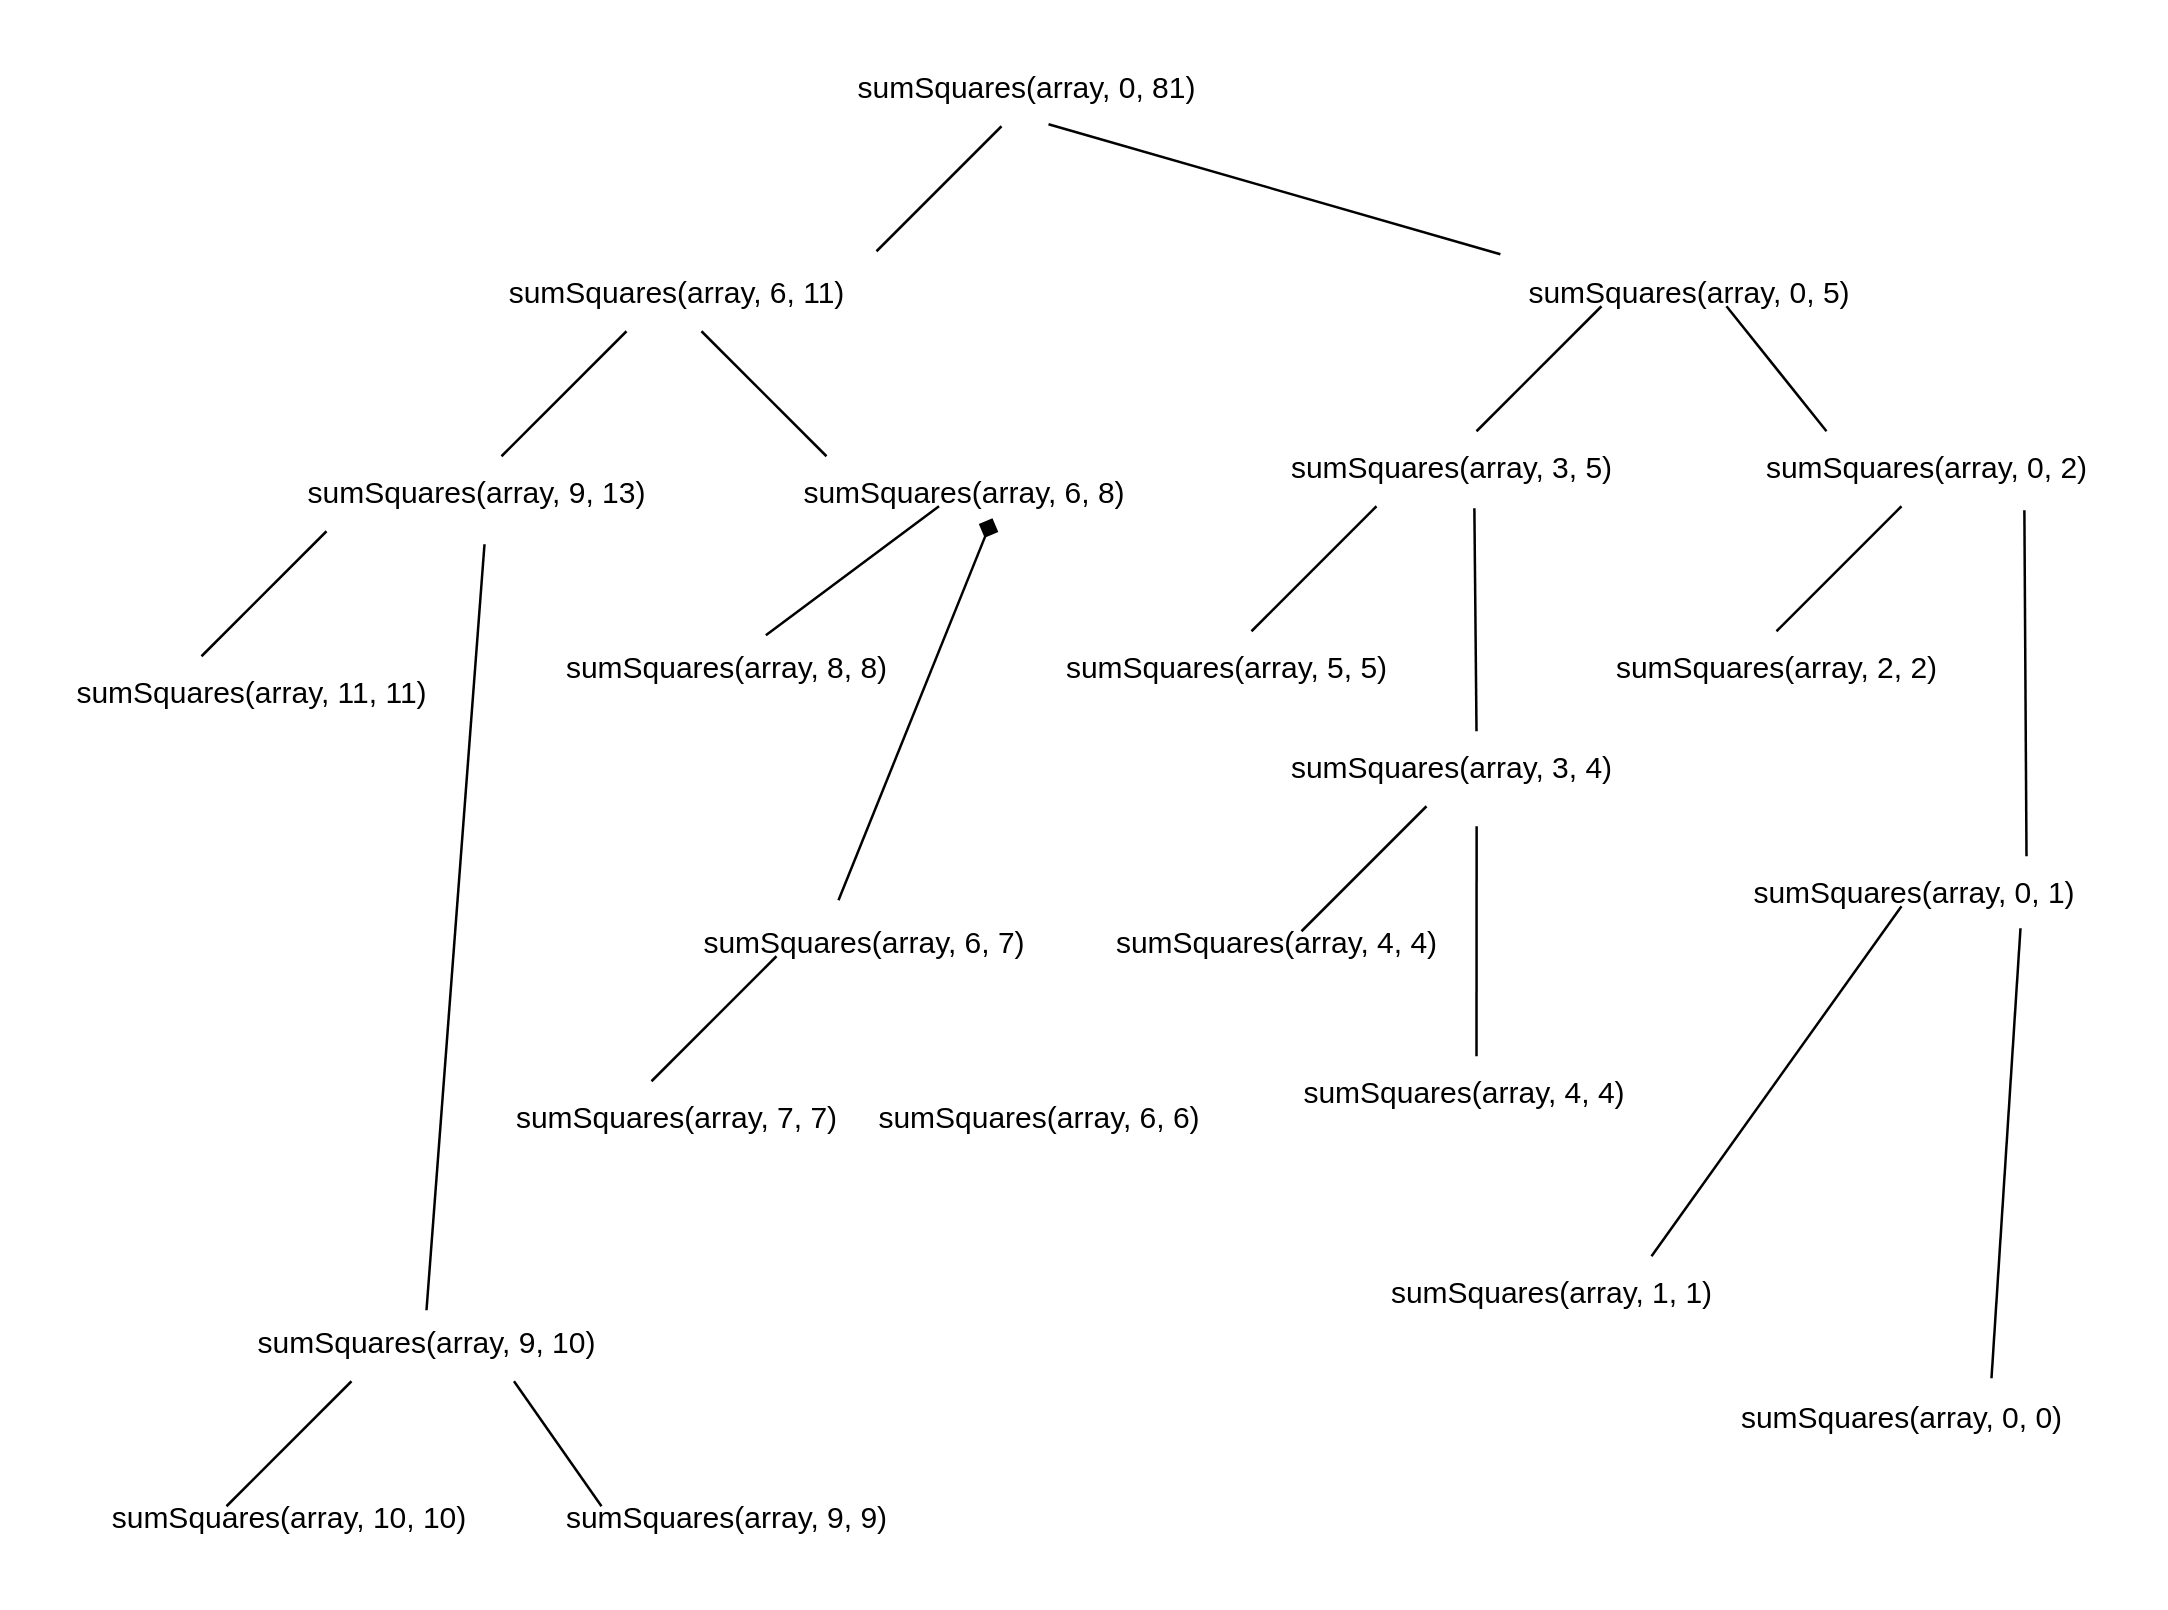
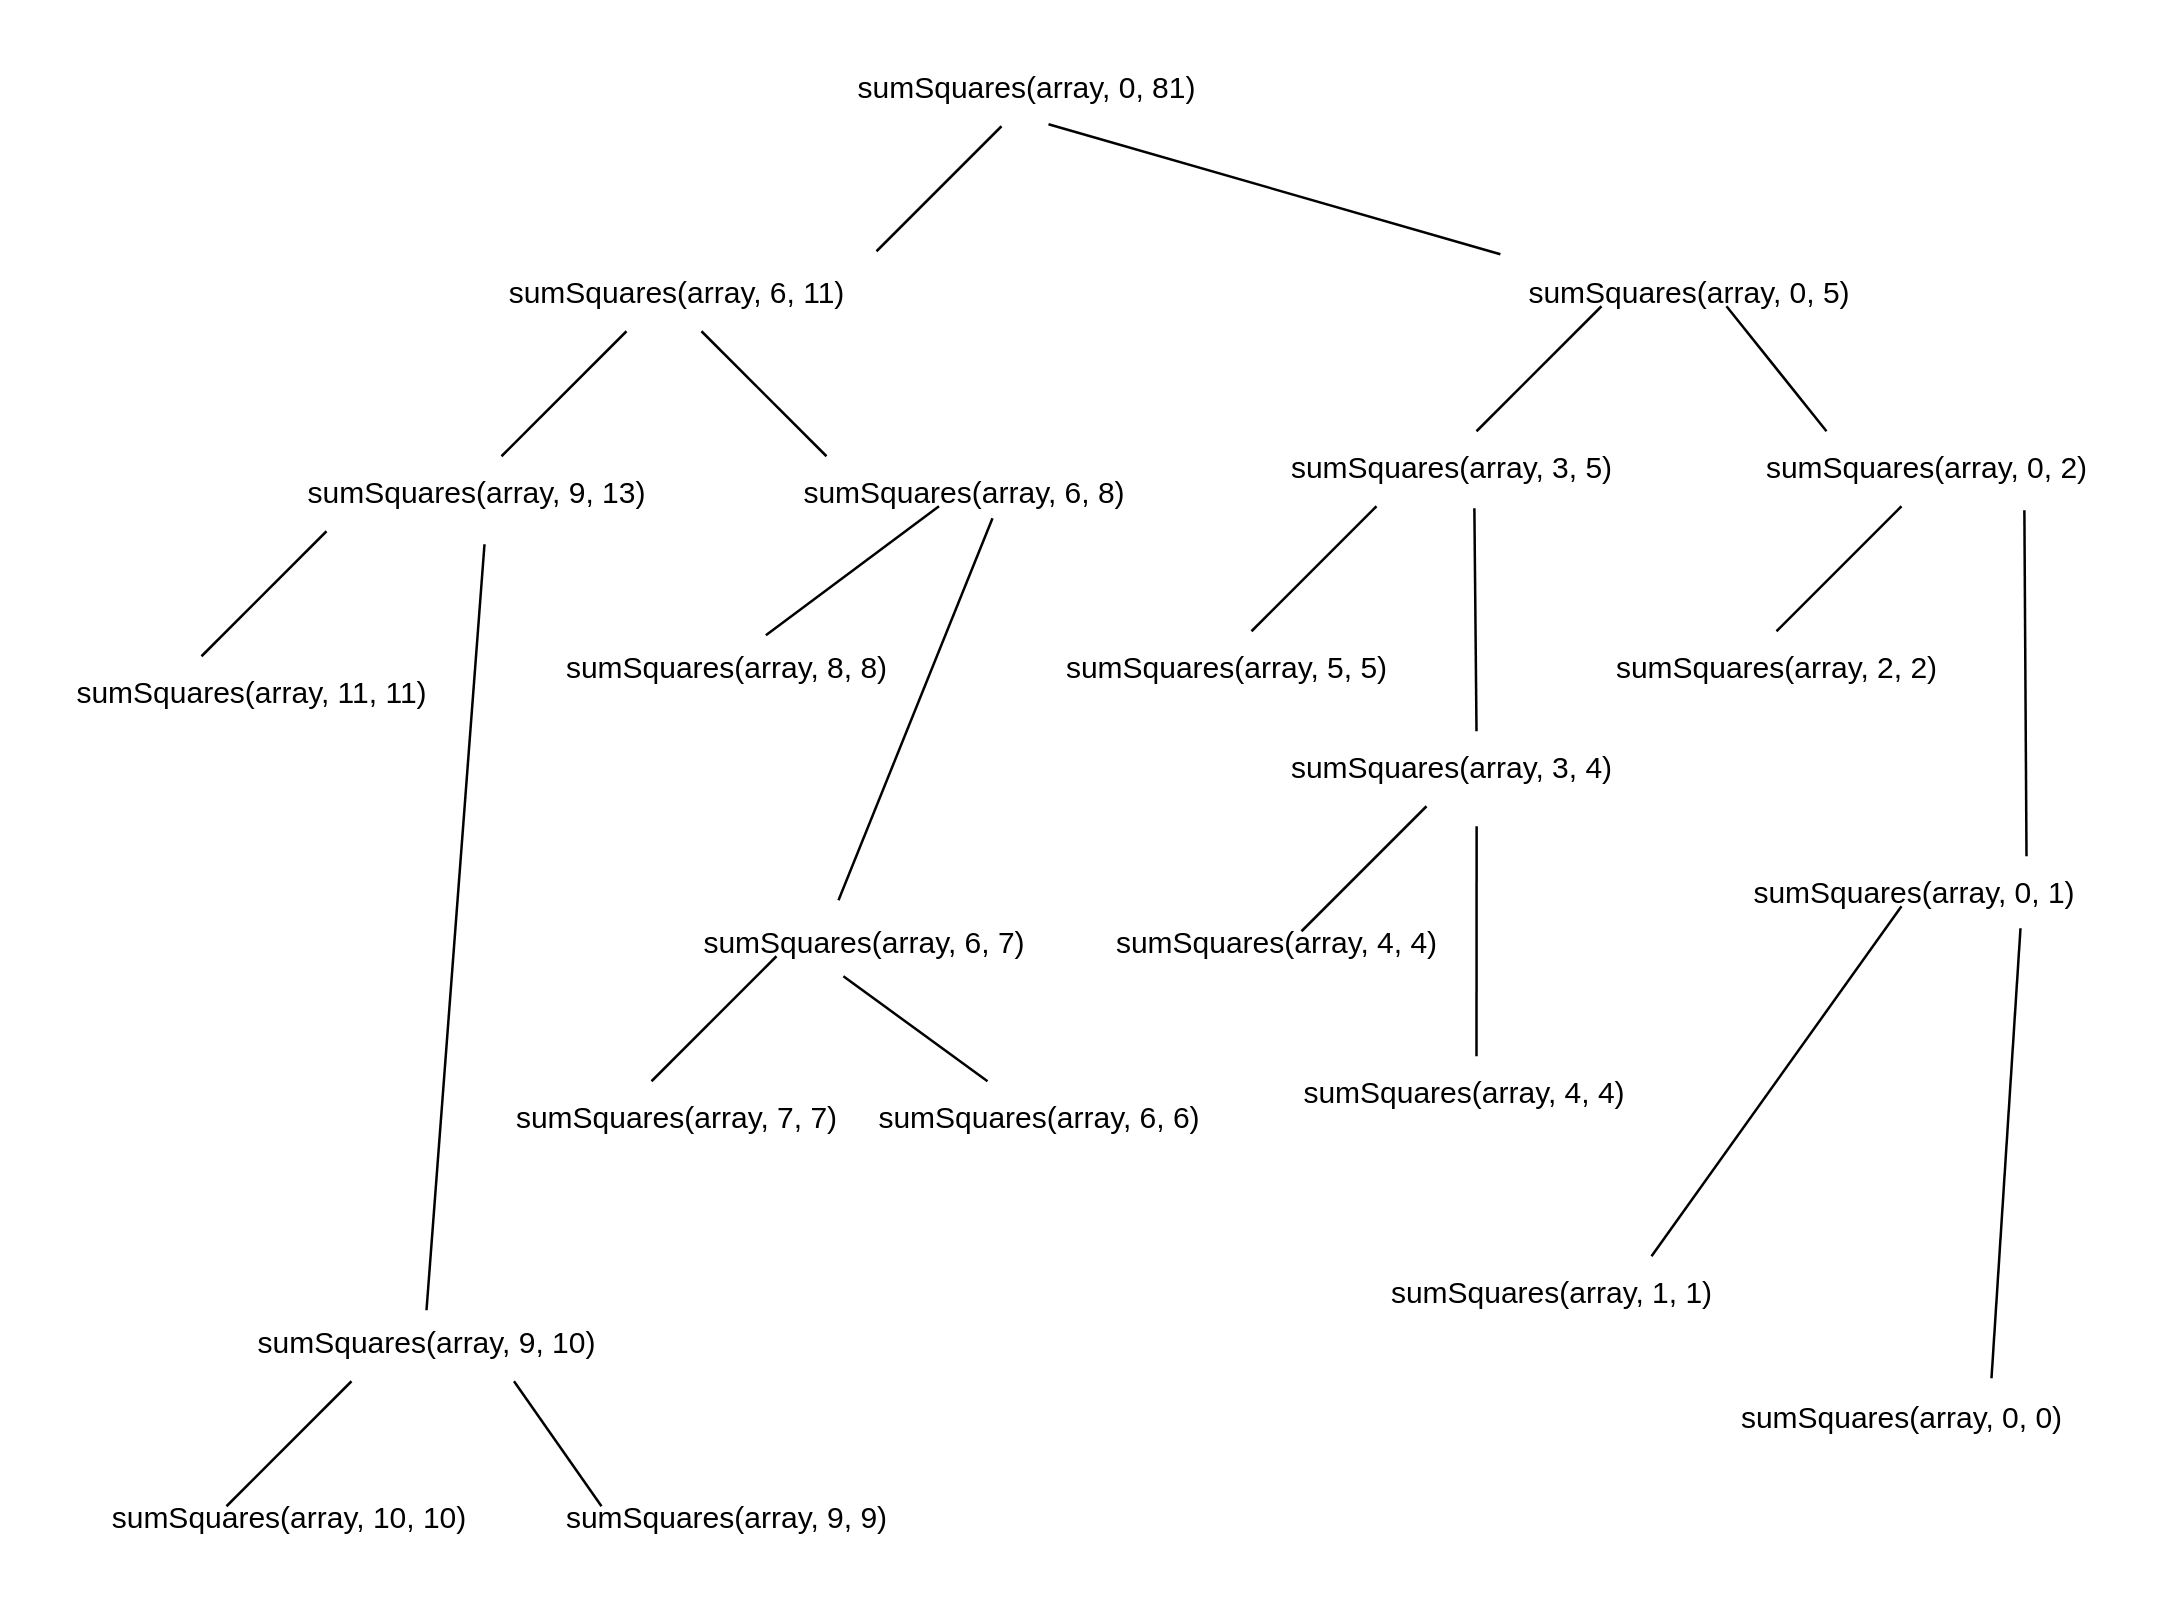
edge "sumSquares(array, 6, 7)" -> "sumSquares(array, 6, 8)": arrowhead diamond -> none
edge "sumSquares(array, 6, 7)" -- "sumSquares(array, 6, 6)": added
